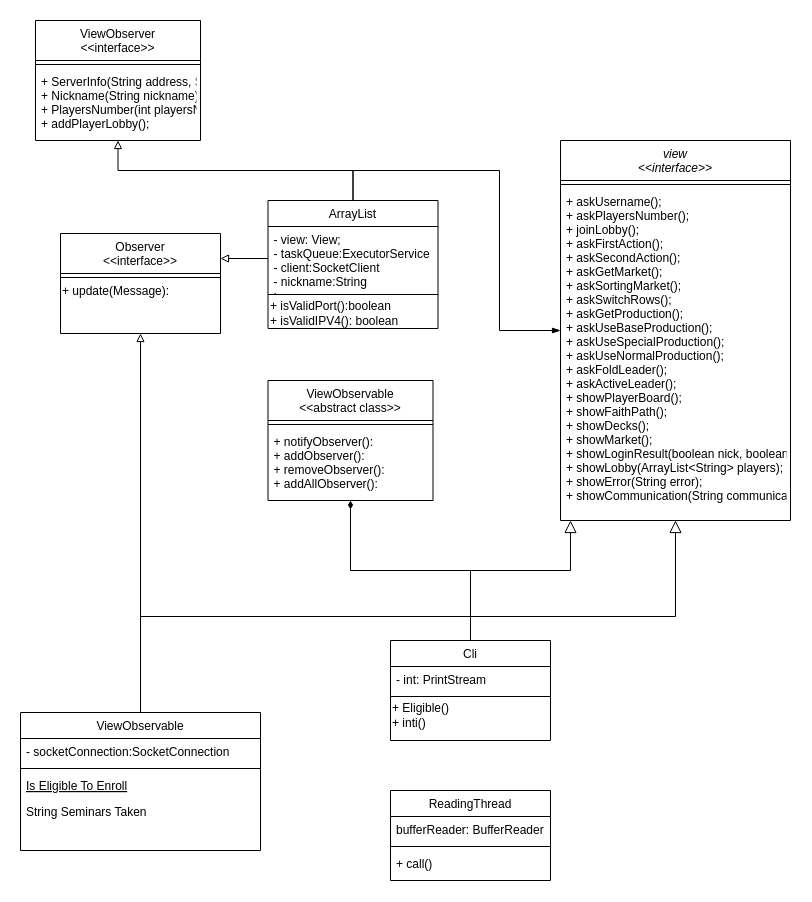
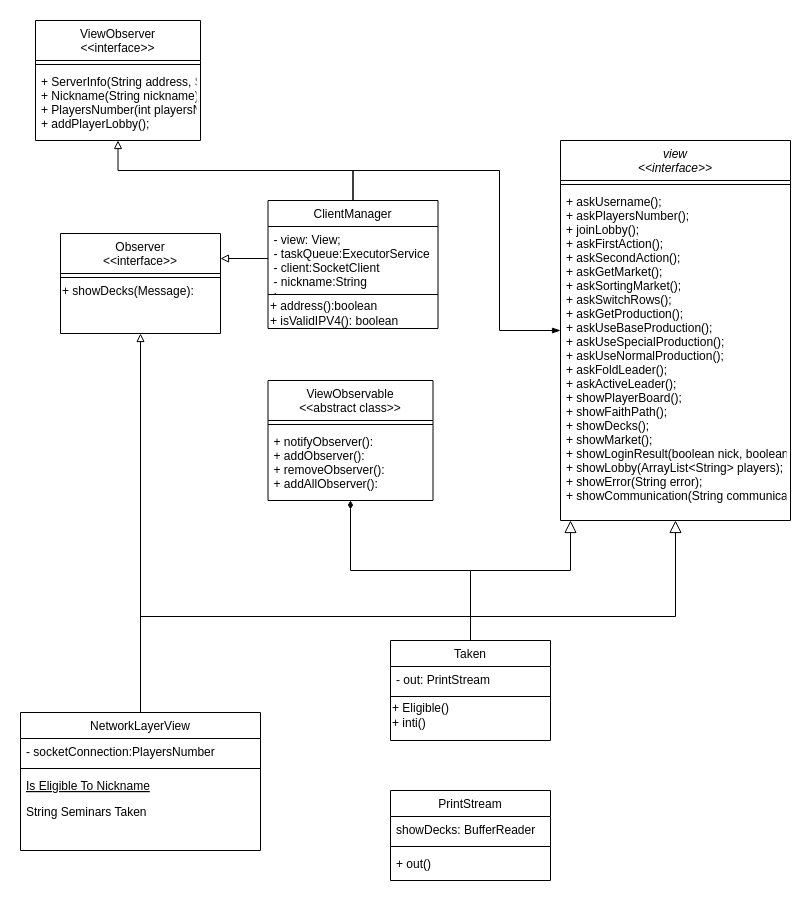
node "ArrayList": label "ArrayList" -> "ClientManager"
node "+ update(Message):": label "+ update(Message):" -> "+ showDecks(Message):"
node "+ isValidPort():boolean + isValidIPV4(): boolean": label "+ isValidPort():boolean + isValidIPV4(): boolean" -> "+ address():boolean + isValidIPV4(): boolean"
node "Cli": label "Cli" -> "Taken"
node "- int: PrintStream": label "- int: PrintStream" -> "- out: PrintStream"
node "ViewObservable": label "ViewObservable" -> "NetworkLayerView"
node "- socketConnection:SocketConnection": label "- socketConnection:SocketConnection" -> "- socketConnection:PlayersNumber"
node "Is Eligible To Enroll": label "Is Eligible To Enroll" -> "Is Eligible To Nickname"
node "ReadingThread": label "ReadingThread" -> "PrintStream"
node "bufferReader: BufferReader": label "bufferReader: BufferReader" -> "showDecks: BufferReader"
node "+ call()": label "+ call()" -> "+ out()"
